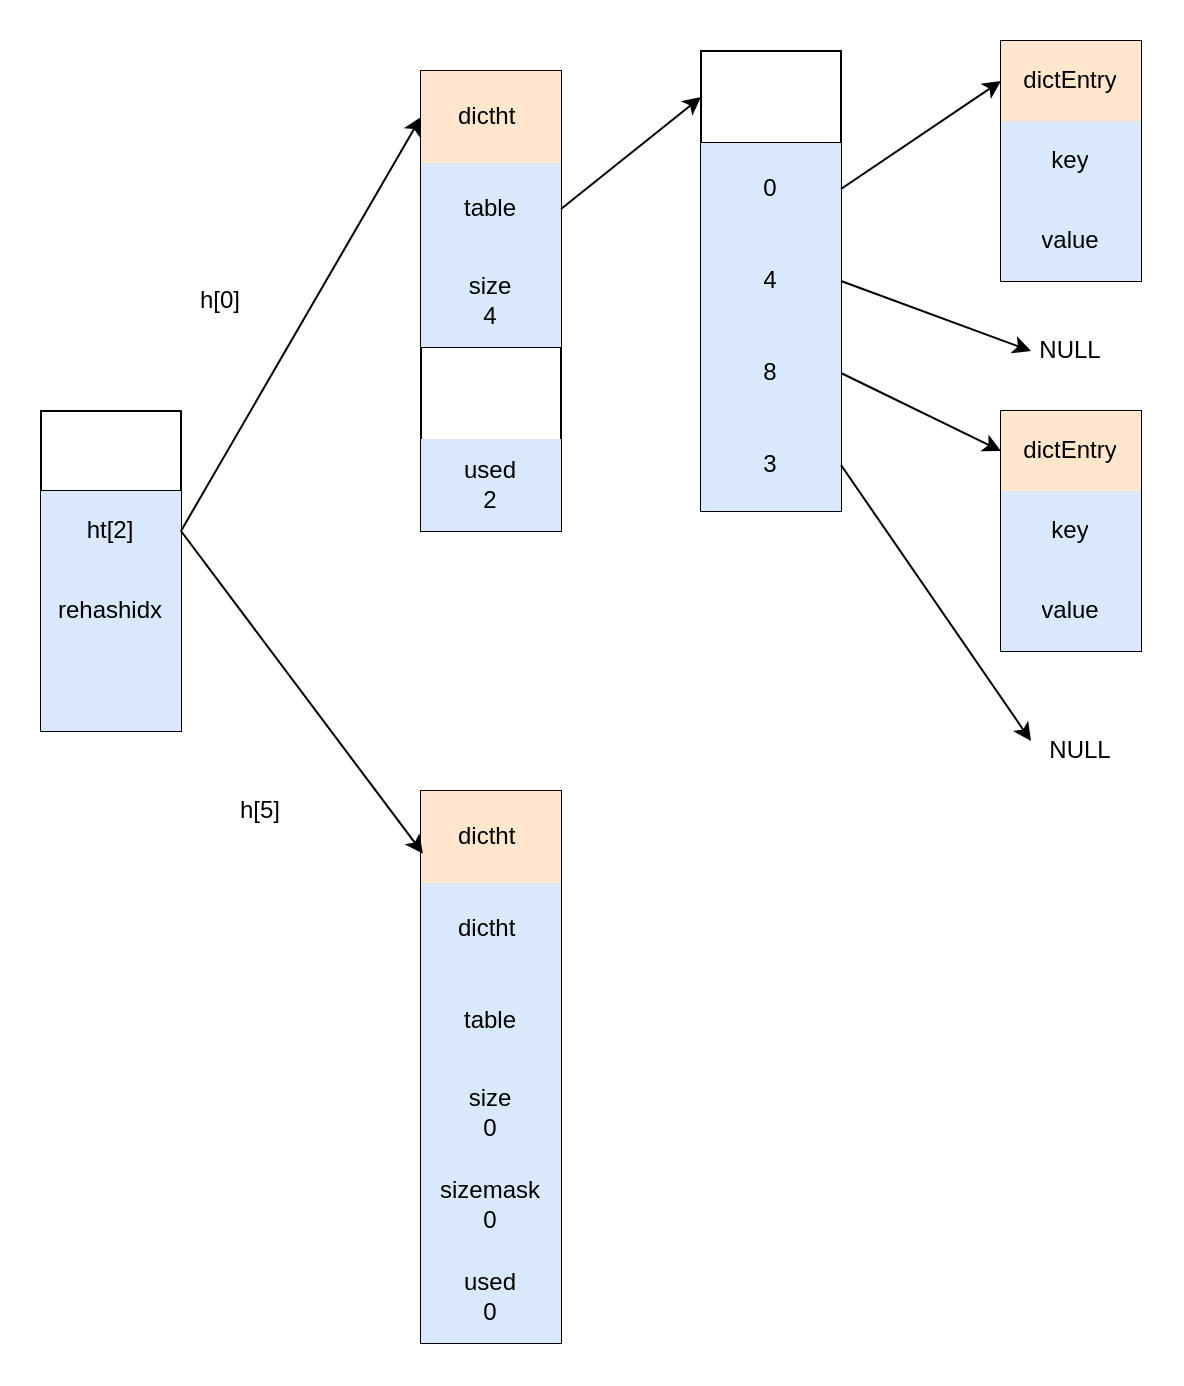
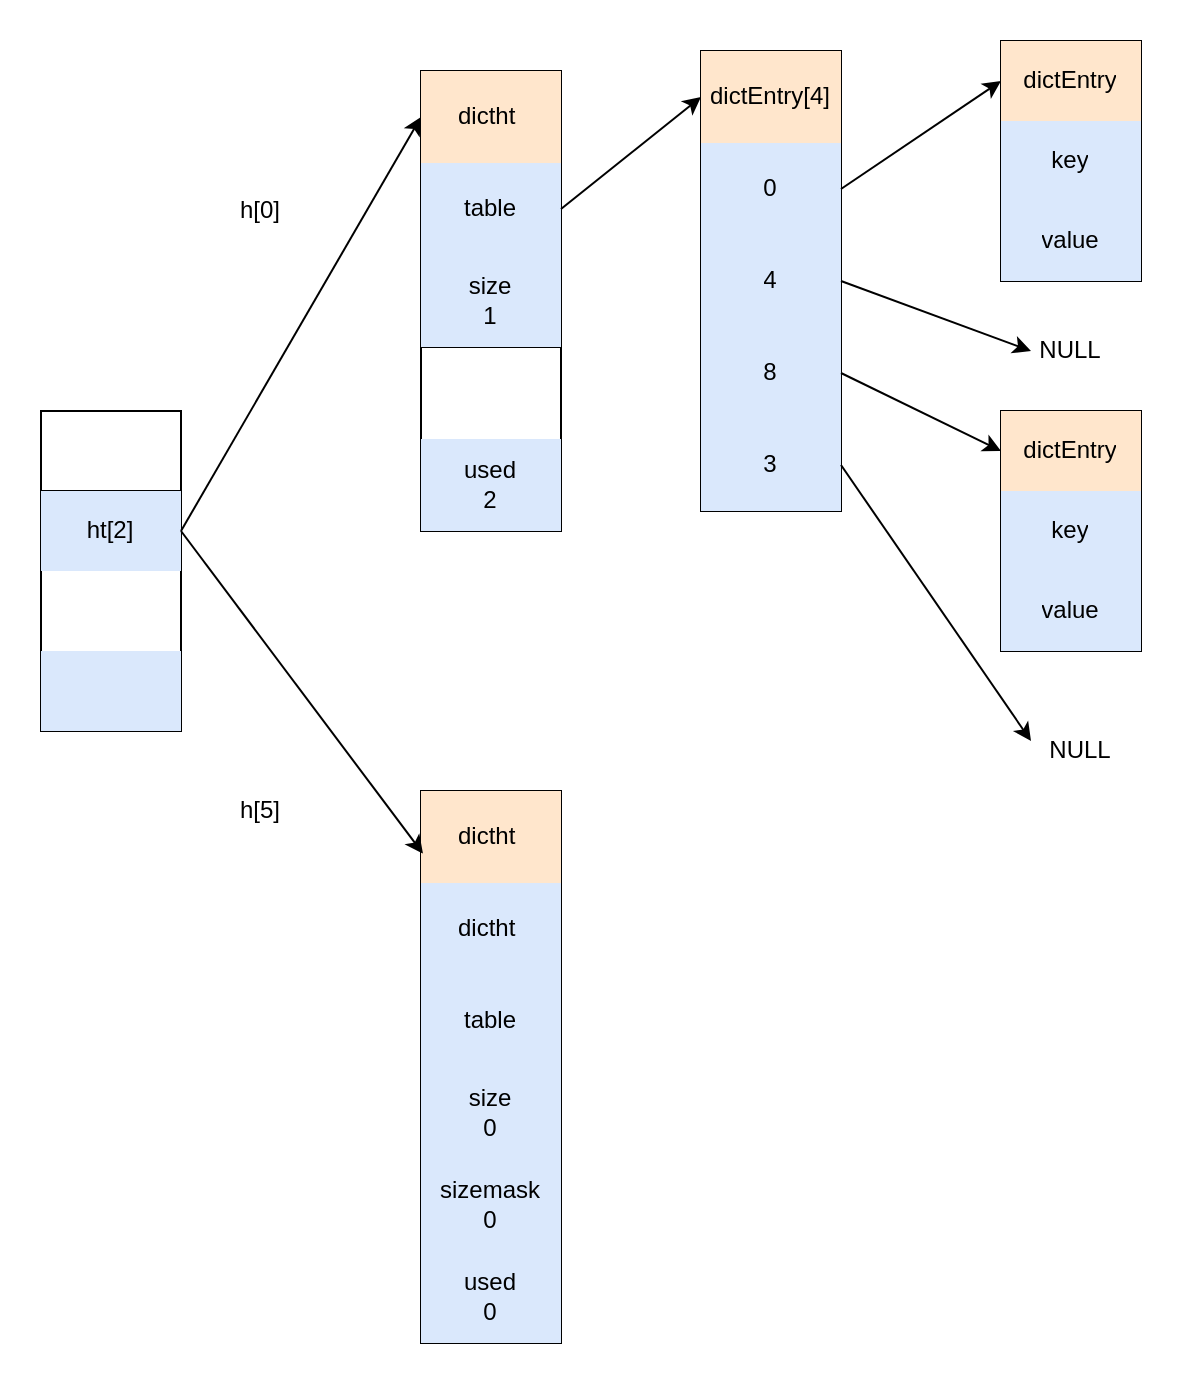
node "dictEntry[4]": added
node "h[0]": moved (221, 301) -> (261, 211)
node "size 4": label "size 4" -> "size 1"
node "rehashidx": removed
